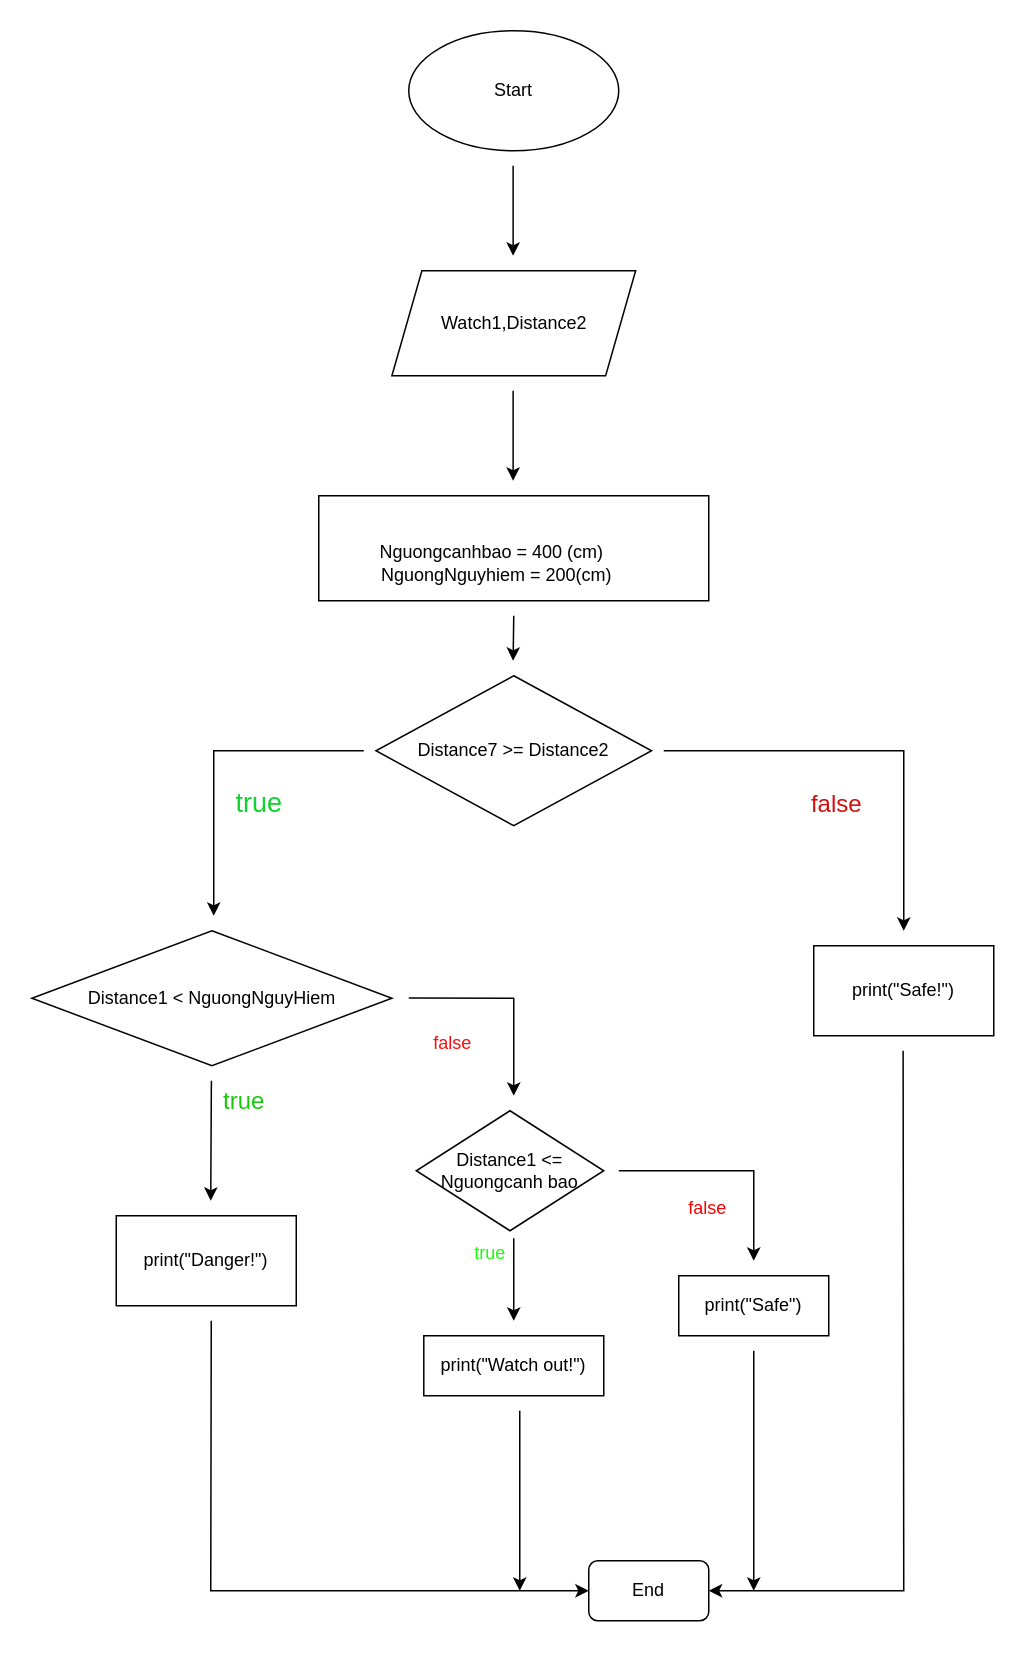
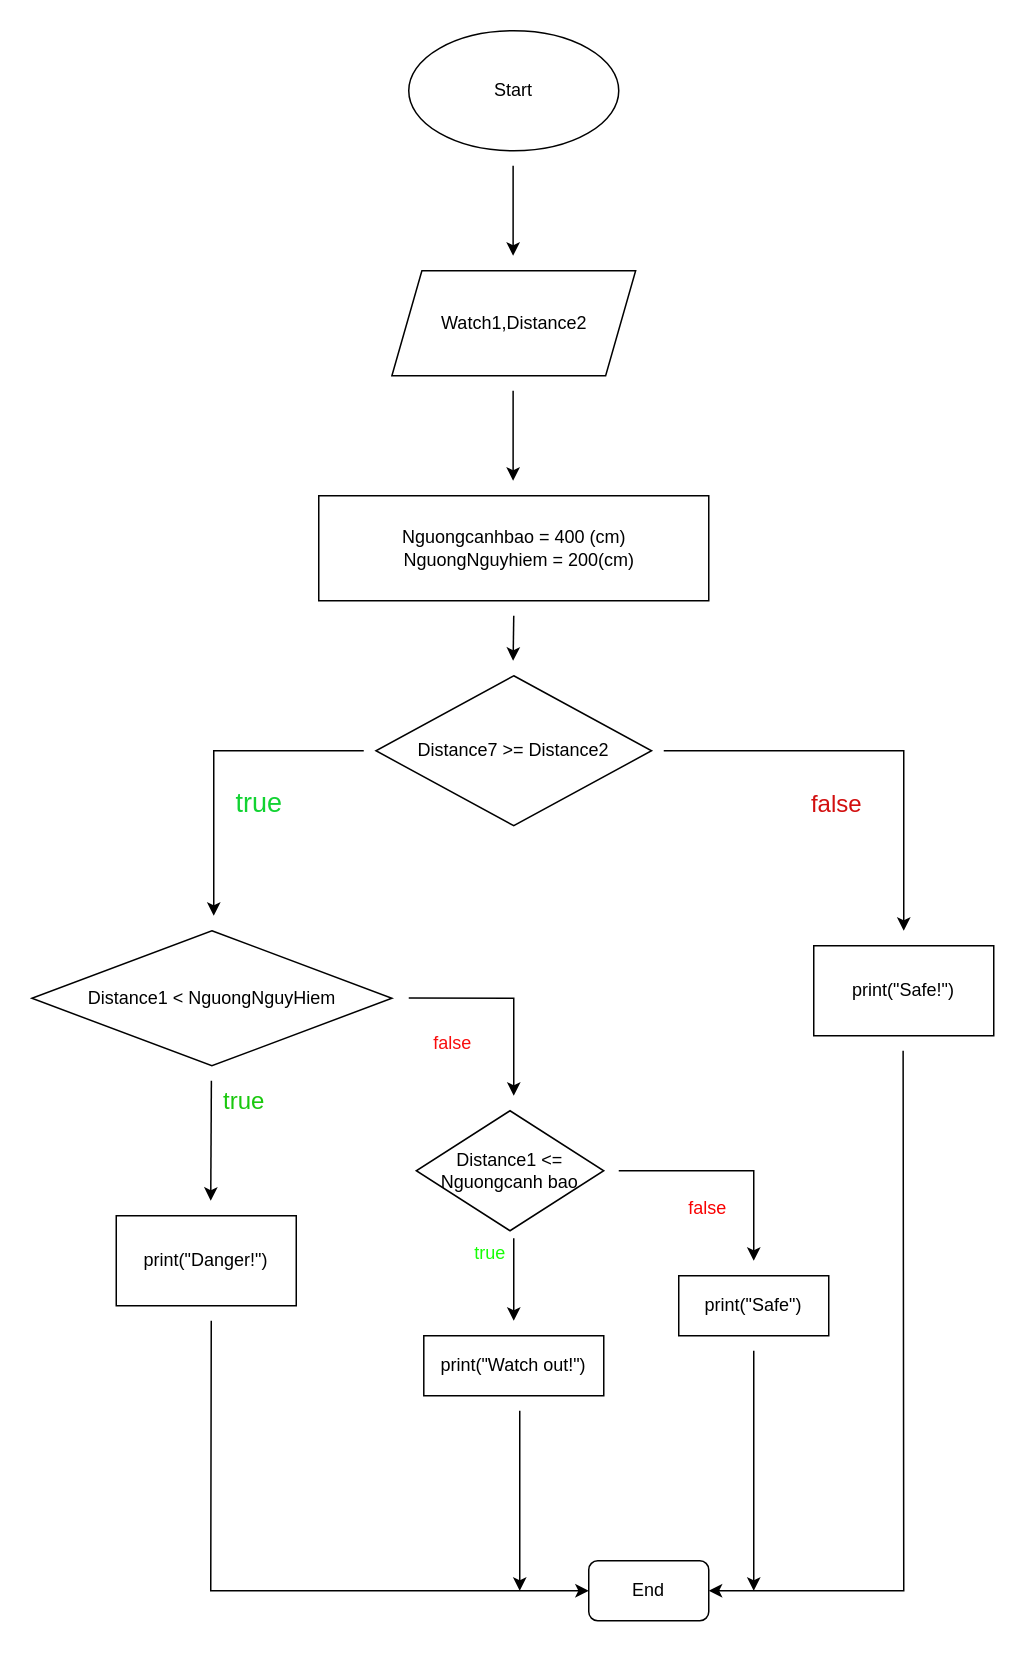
node "Nguongcanhbao = 400 (cm) NguongNguyhiem = 200(cm)": moved (491, 563) -> (514, 548)
